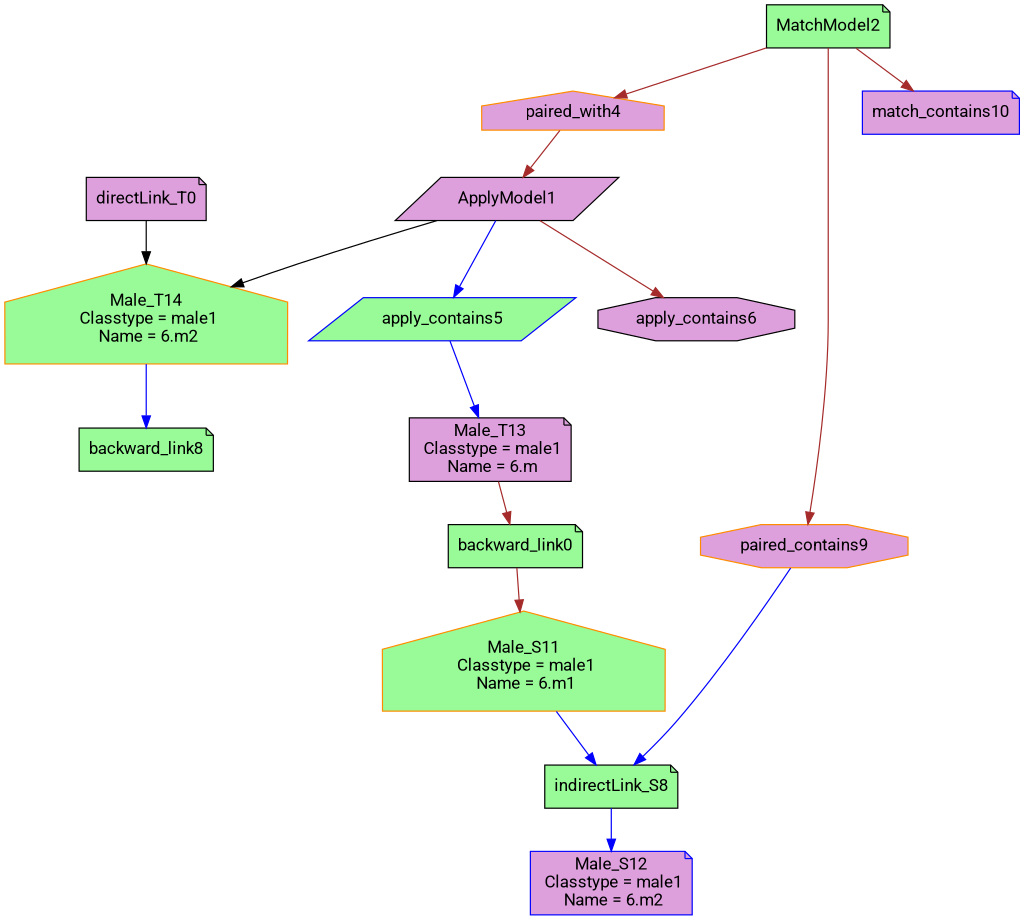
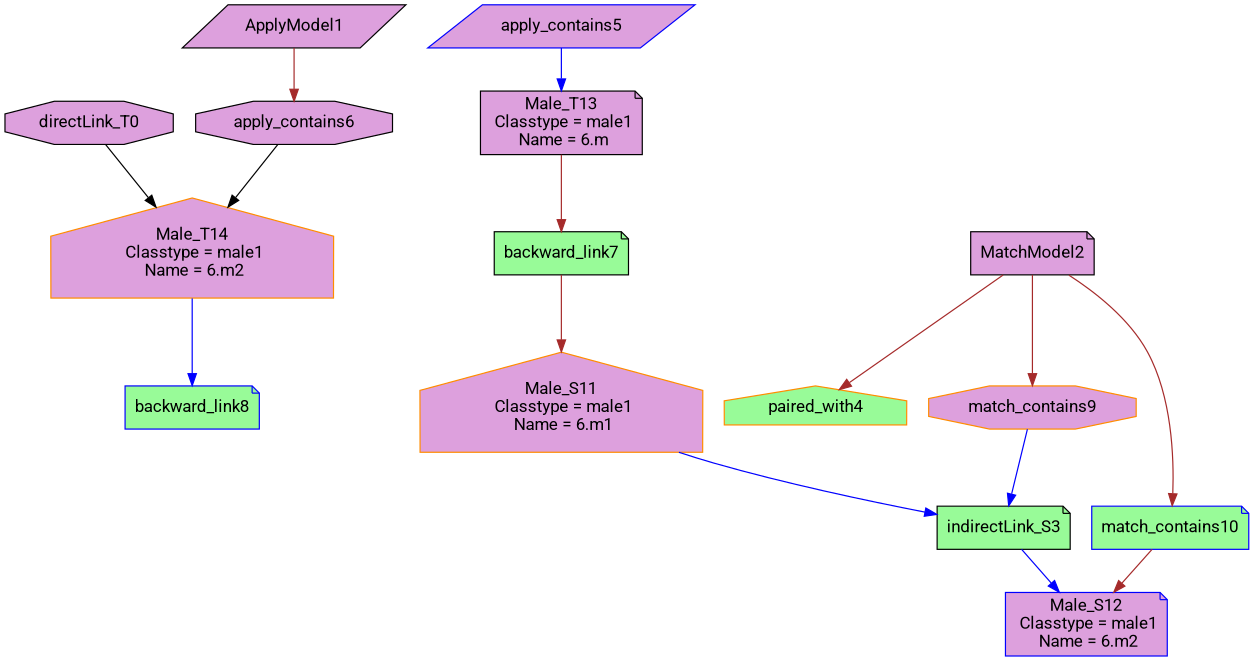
node "MatchModel2": fillcolor palegreen -> plum
node "paired_with4": fillcolor plum -> palegreen
node "match_contains10": fillcolor plum -> palegreen
edge "paired_with4" -> "ApplyModel1": removed
node "directLink_T0": shape note -> octagon
edge "ApplyModel1" -> "Male_T14 Classtype = male1 Name = 6.m2": now "apply_contains6" -> "Male_T14 Classtype = male1 Name = 6.m2"
edge "ApplyModel1" -> "apply_contains5": removed
node "Male_T14 Classtype = male1 Name = 6.m2": fillcolor palegreen -> plum
node "apply_contains5": fillcolor palegreen -> plum
node "backward_link8": color black -> blue
node "backward_link0": label "backward_link0" -> "backward_link7"
node "paired_contains9": label "paired_contains9" -> "match_contains9"
edge "match_contains10" -> "Male_S12 Classtype = male1 Name = 6.m2": added
node "Male_S11 Classtype = male1 Name = 6.m1": fillcolor palegreen -> plum
node "indirectLink_S8": label "indirectLink_S8" -> "indirectLink_S3"
